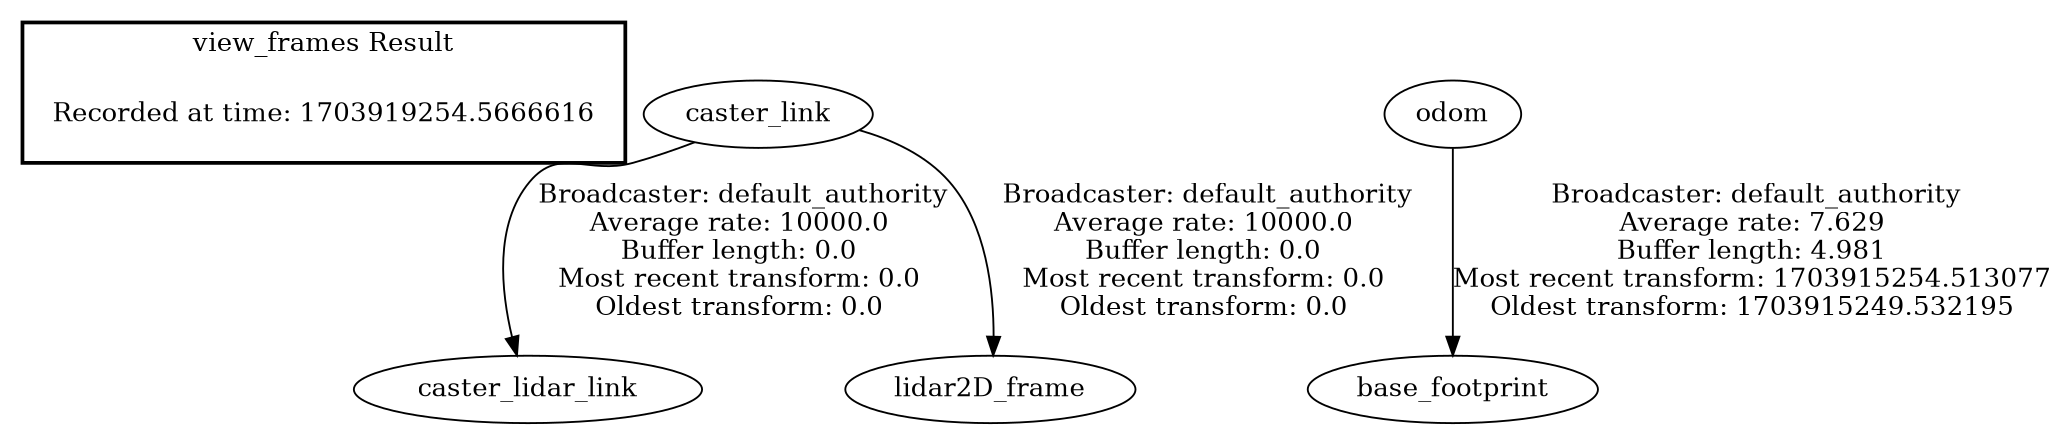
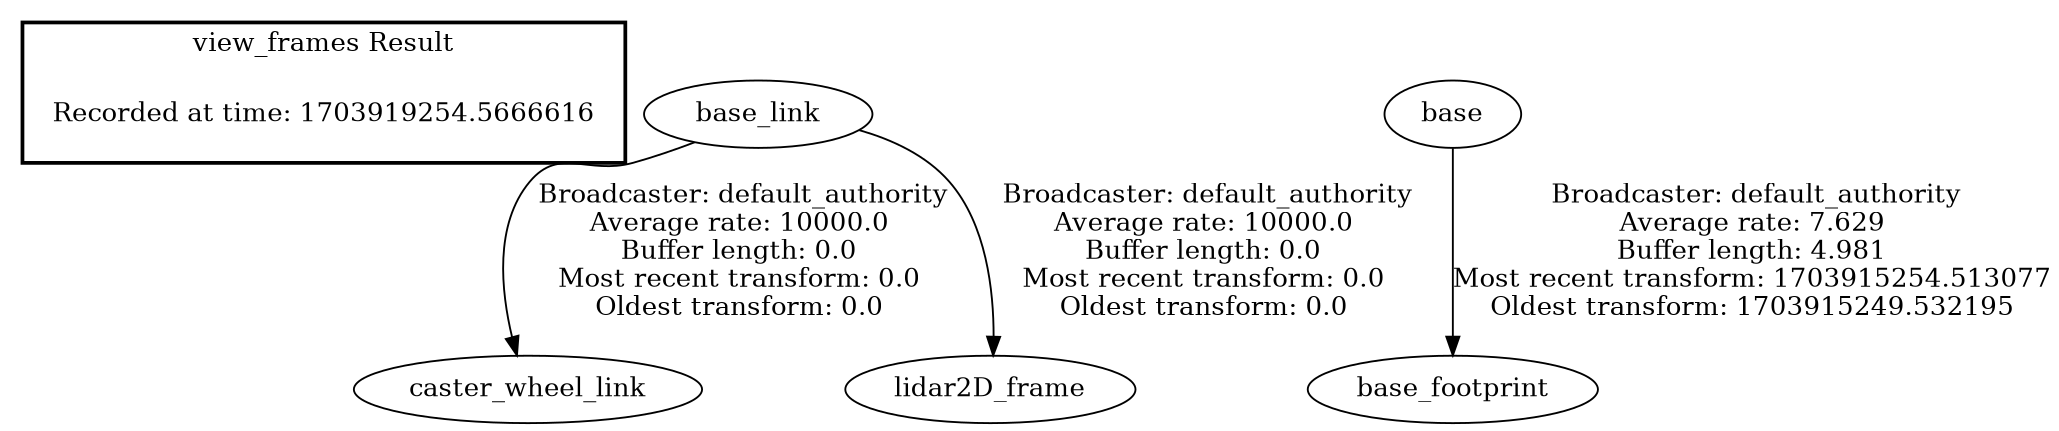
node "caster_link": label "caster_link" -> "base_link"
node "odom": label "odom" -> "base"
node "caster_lidar_link": label "caster_lidar_link" -> "caster_wheel_link"
